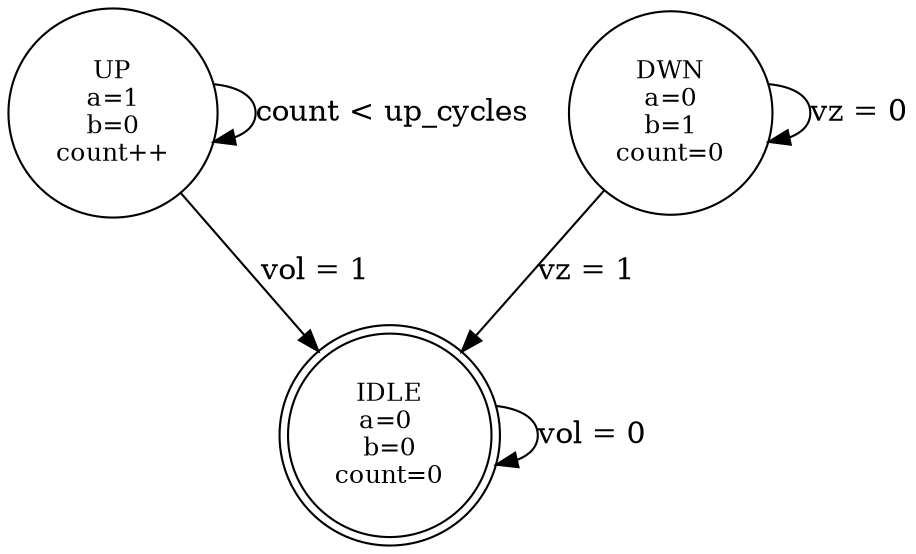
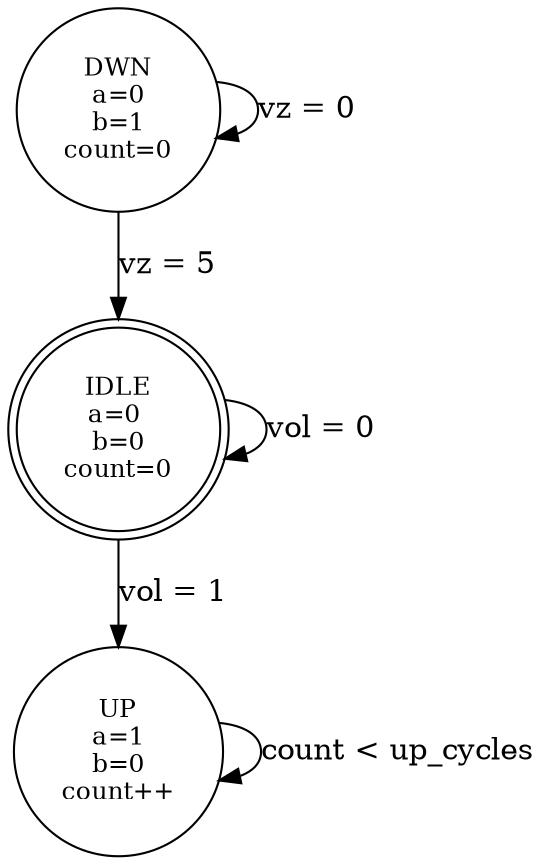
edge "UP a=1 b=0 count++" -> "IDLE a=0 b=0 count=0": reversed
edge "DWN a=0 b=1 count=0" -> "IDLE a=0 b=0 count=0": label "vz = 1" -> "vz = 5"
